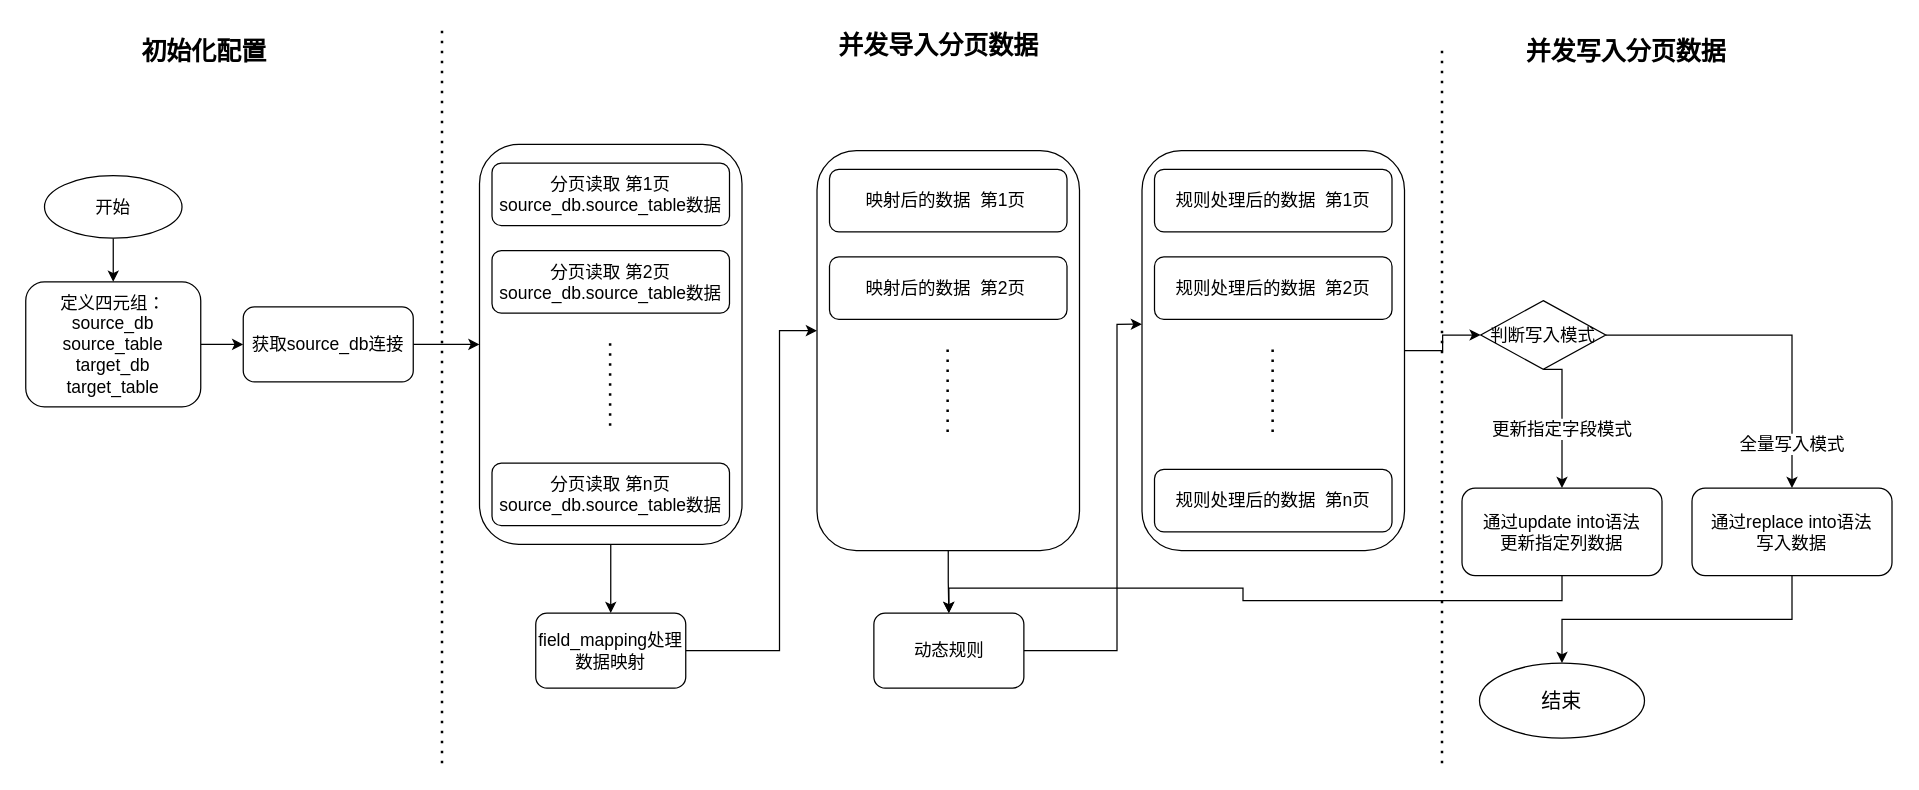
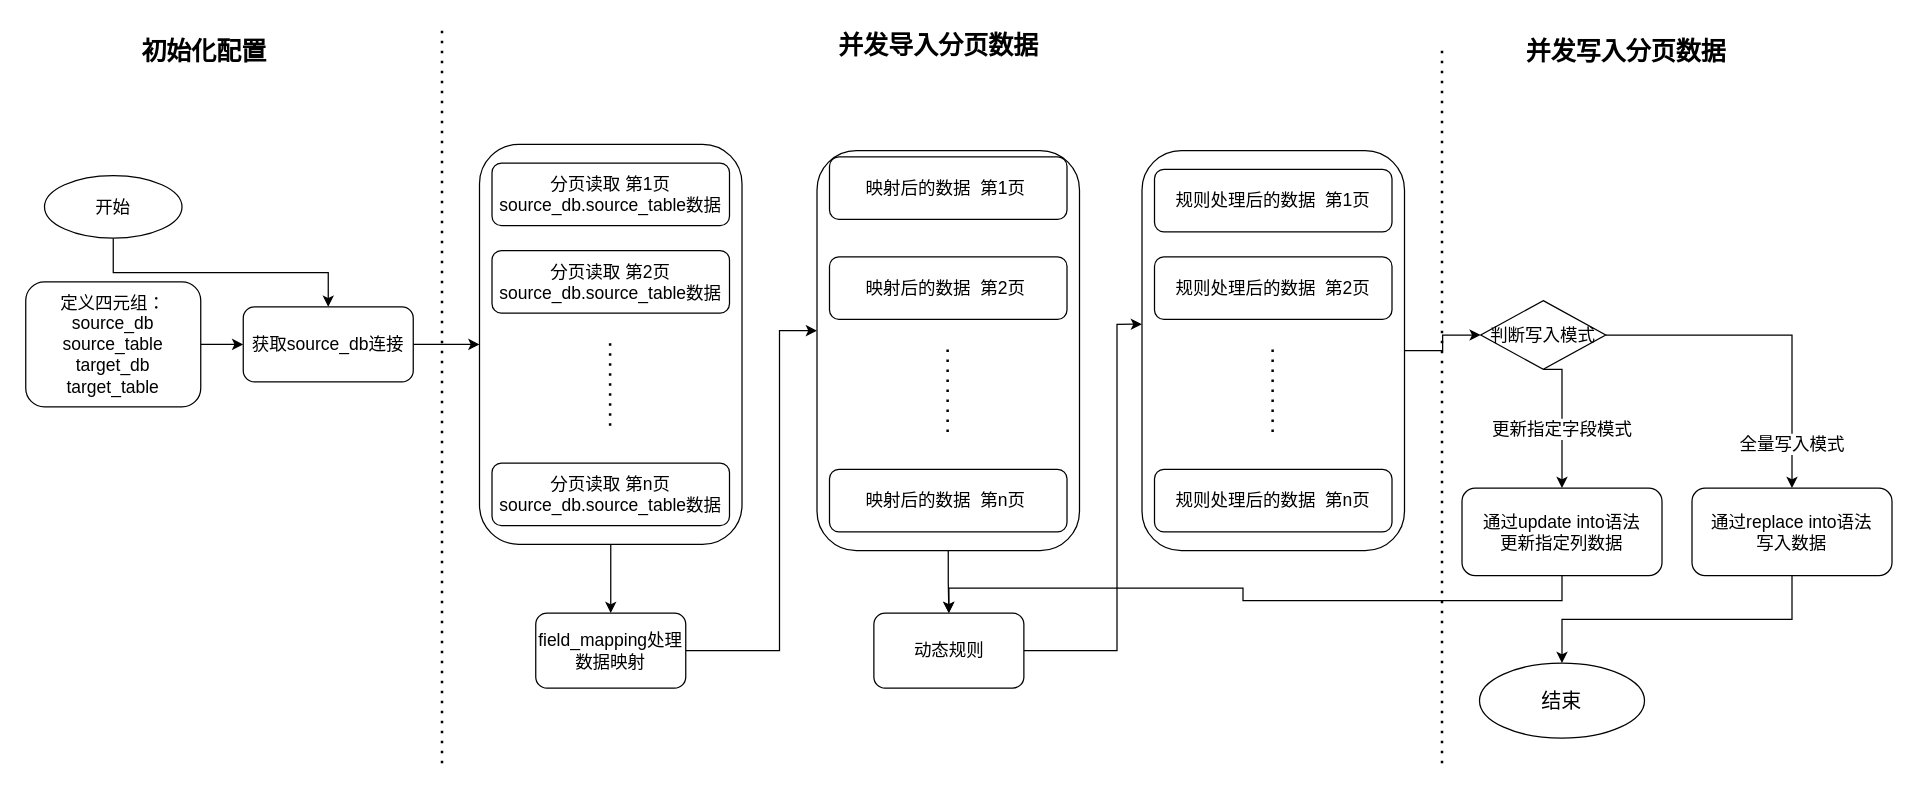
node "映射后的数据 第1页": moved (948, 201) -> (948, 188)
edge "开始" -> "定义四元组：source_dbsource_tabletarget_dbtarget_table": now "开始" -> "获取source_db连接"
node "映射后的数据 第n页": added
